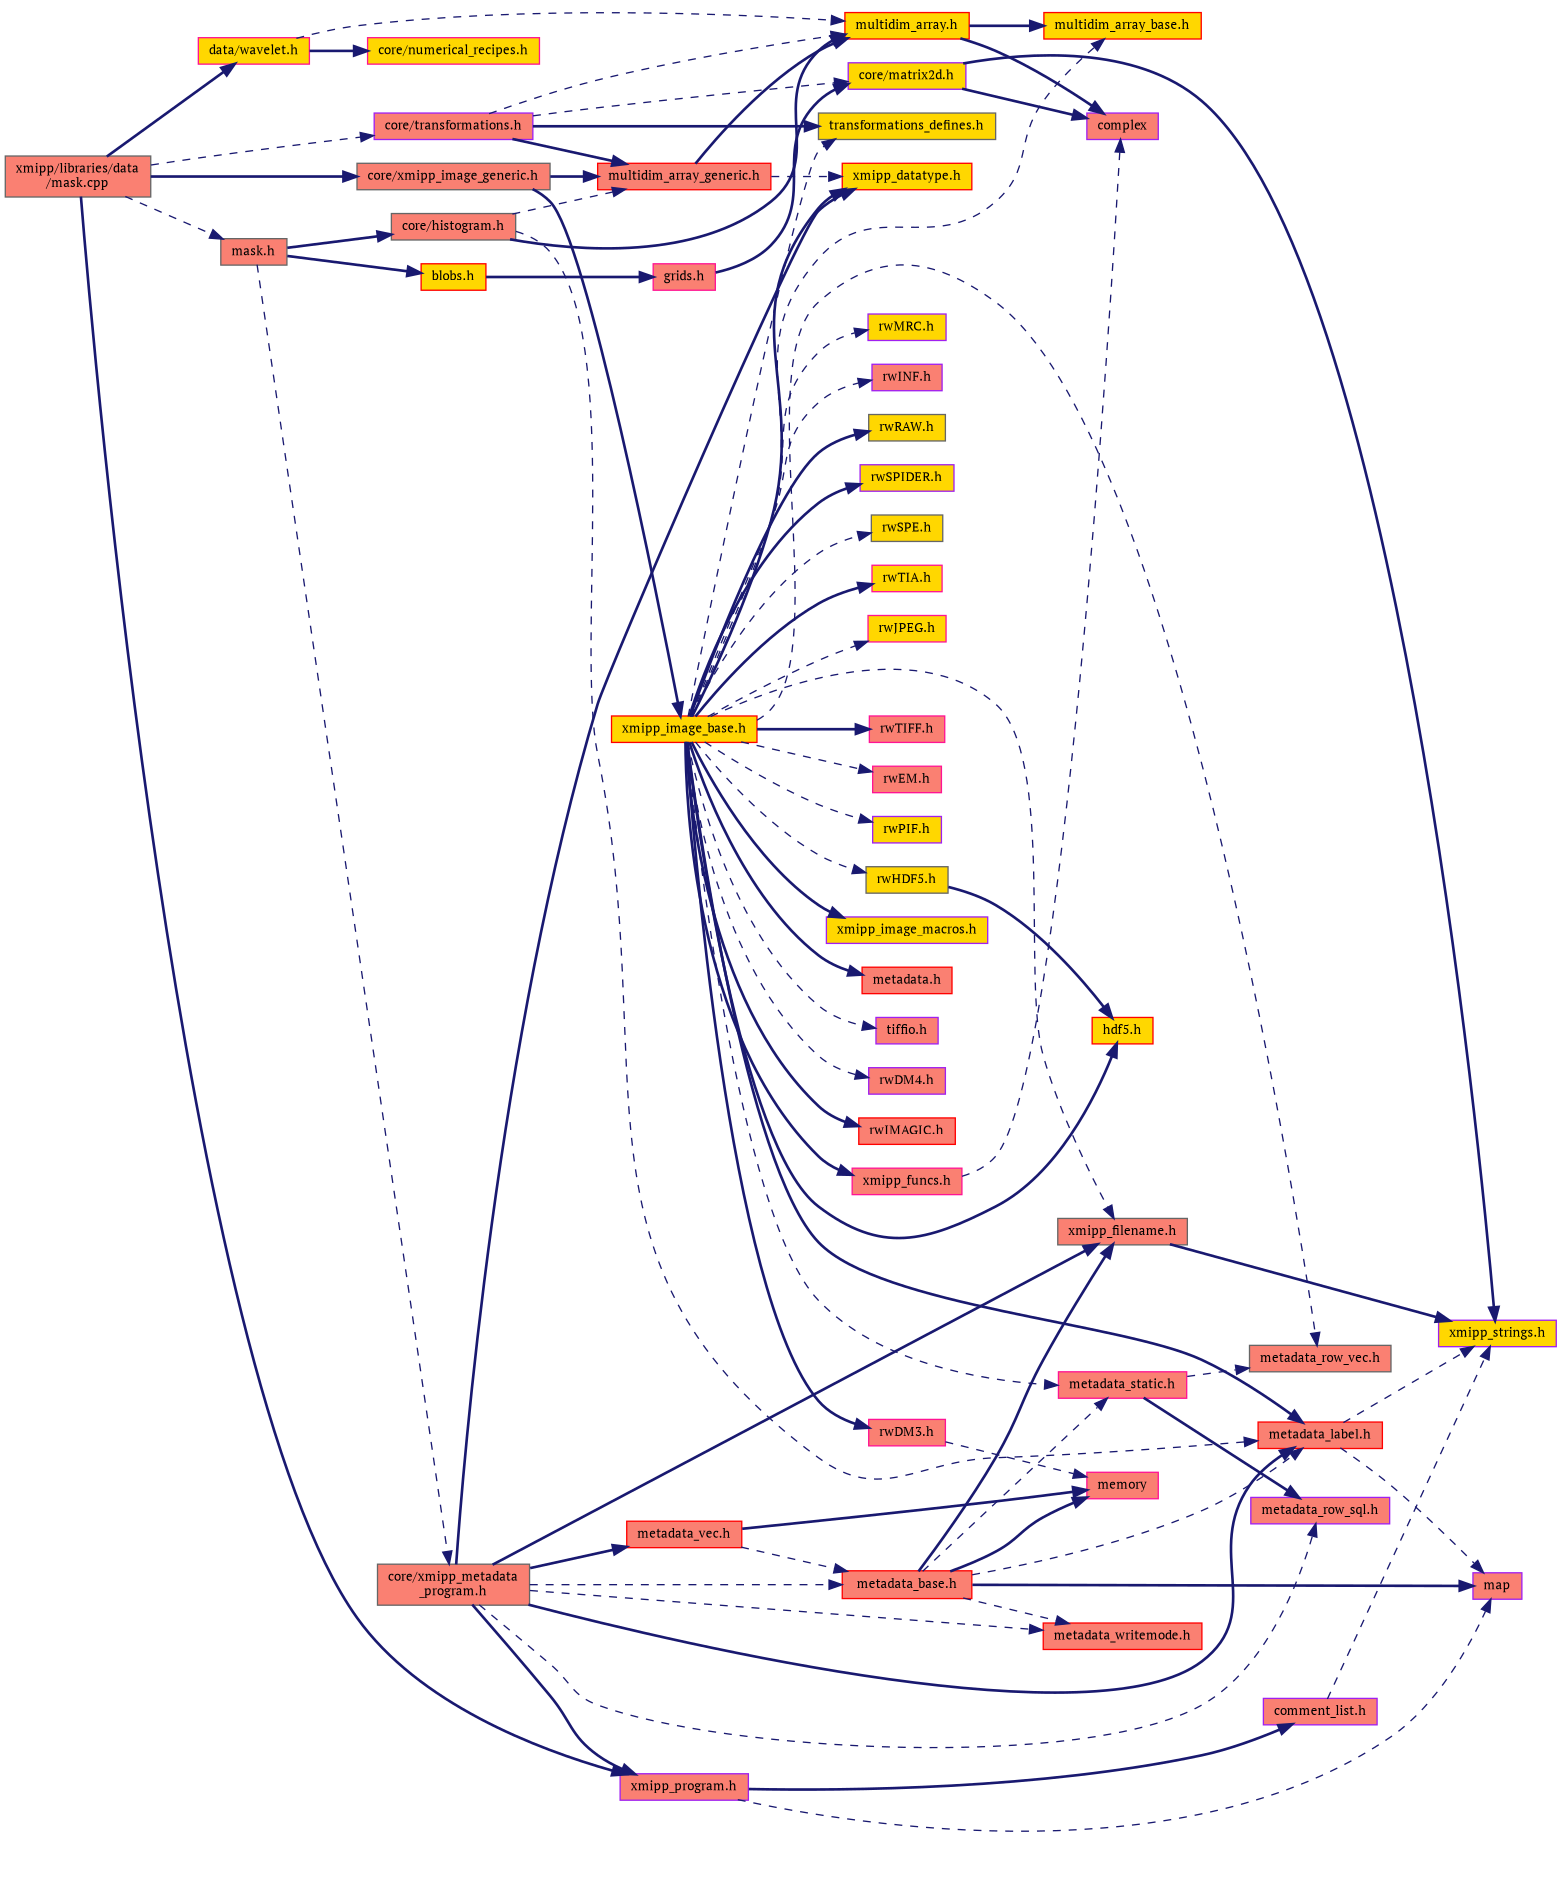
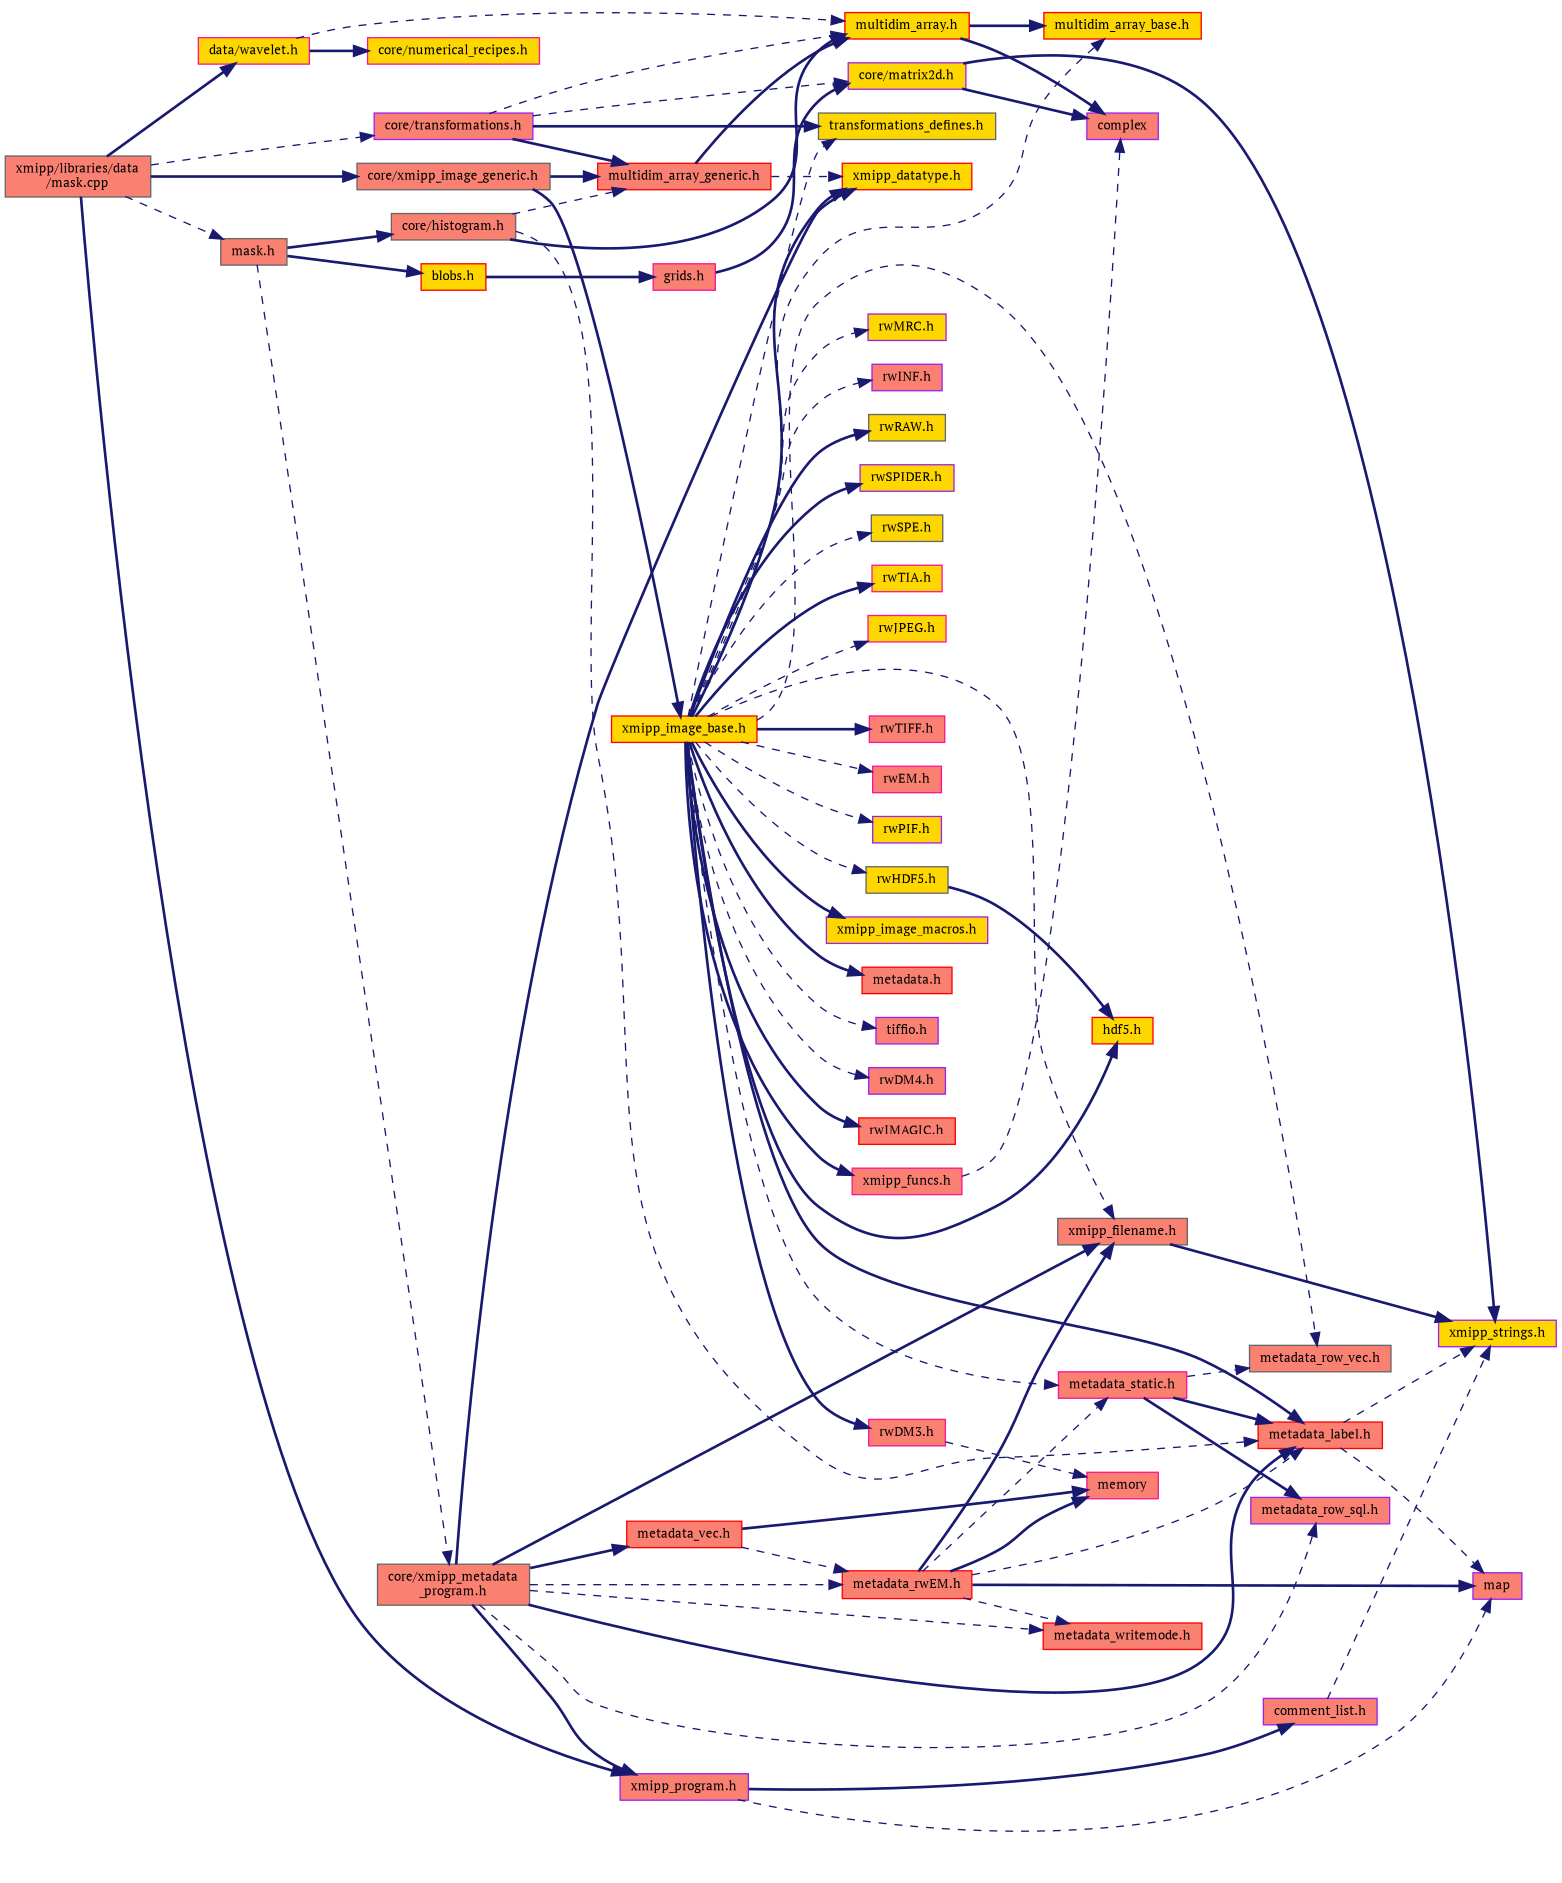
edge "metadata_static.h" -> "metadata_label.h": added
node "metadata_base.h": label "metadata_base.h" -> "metadata_rwEM.h"
